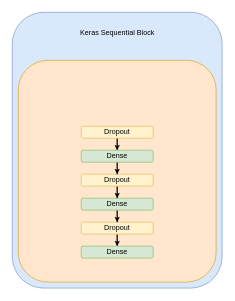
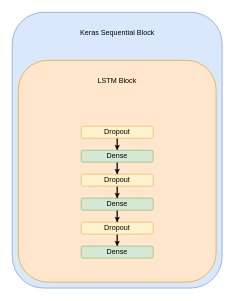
node "LSTM Block": added
